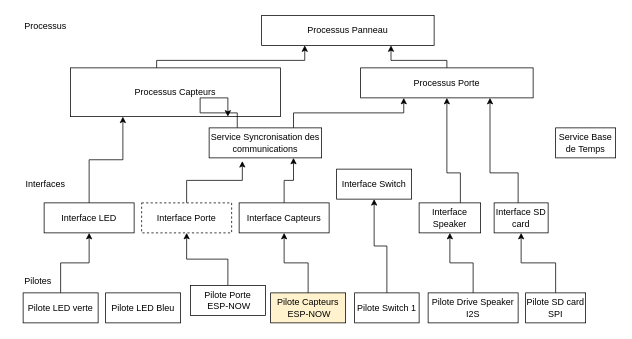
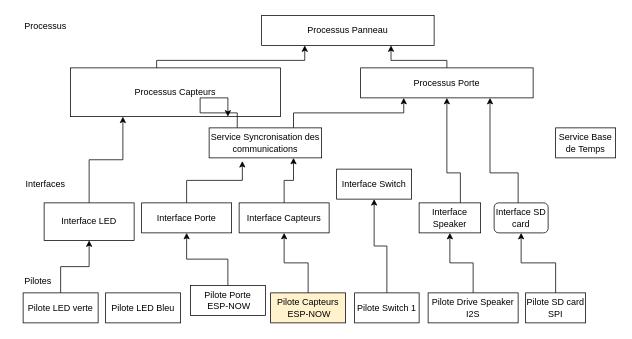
node "Interface LED": size 90x30 -> 90x38
node "Interface Porte": style dashed -> solid
node "Interface SD card": shape rectangle -> rounded rectangle
